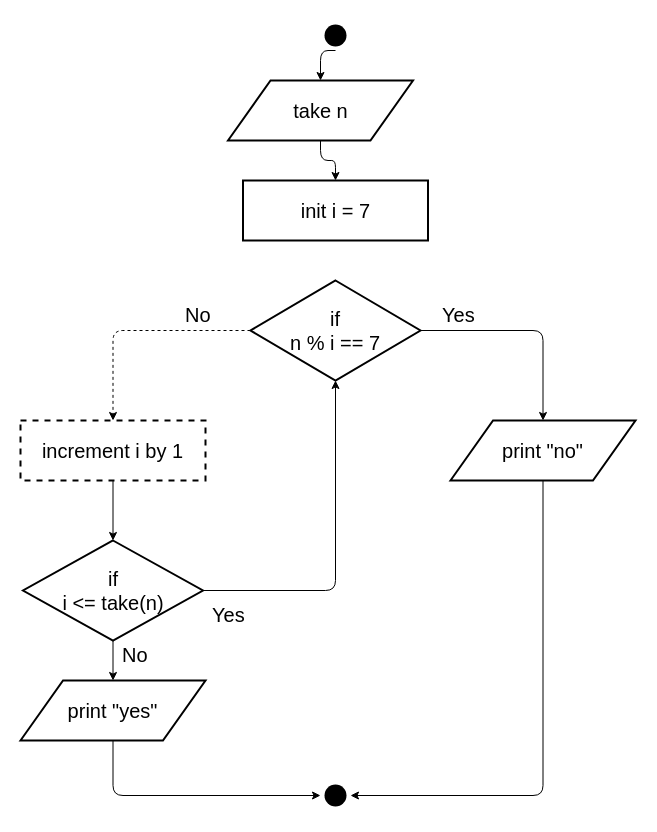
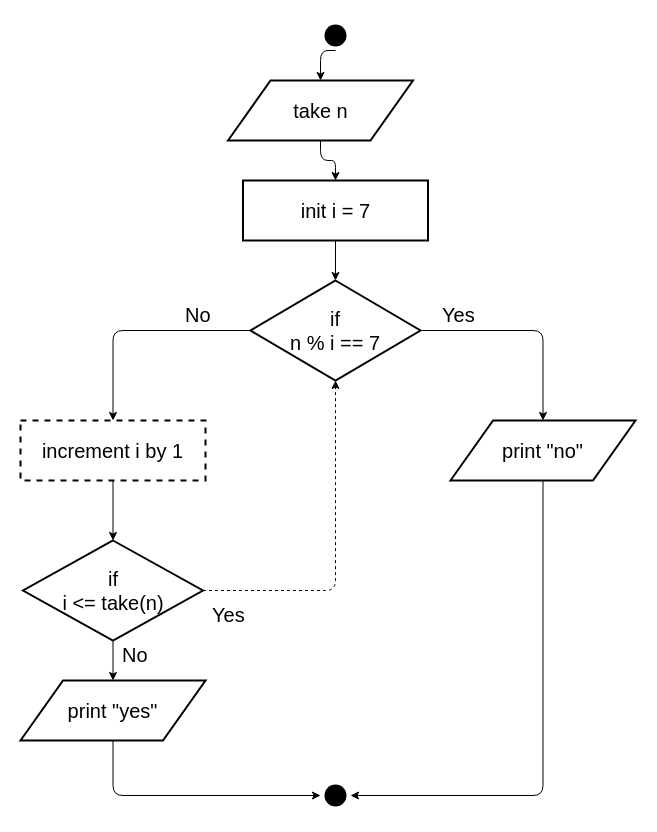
edge "init i = 7" -> "if n % i == 7": added
edge "if n % i == 7" -> "increment i by 1": style dashed -> solid
edge "if i <= take(n)" -> "if n % i == 7": style solid -> dashed
